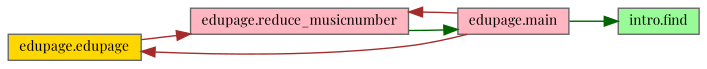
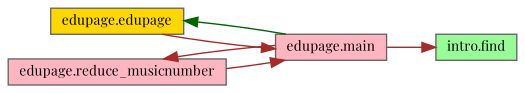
edge "edupage.main" -> "intro.find": color darkgreen -> brown
edge "edupage.reduce_musicnumber" -> "edupage.main": color darkgreen -> brown
edge "edupage.edupage" -> "edupage.reduce_musicnumber": now "edupage.edupage" -> "edupage.main"
edge "edupage.main" -> "edupage.edupage": color brown -> darkgreen
